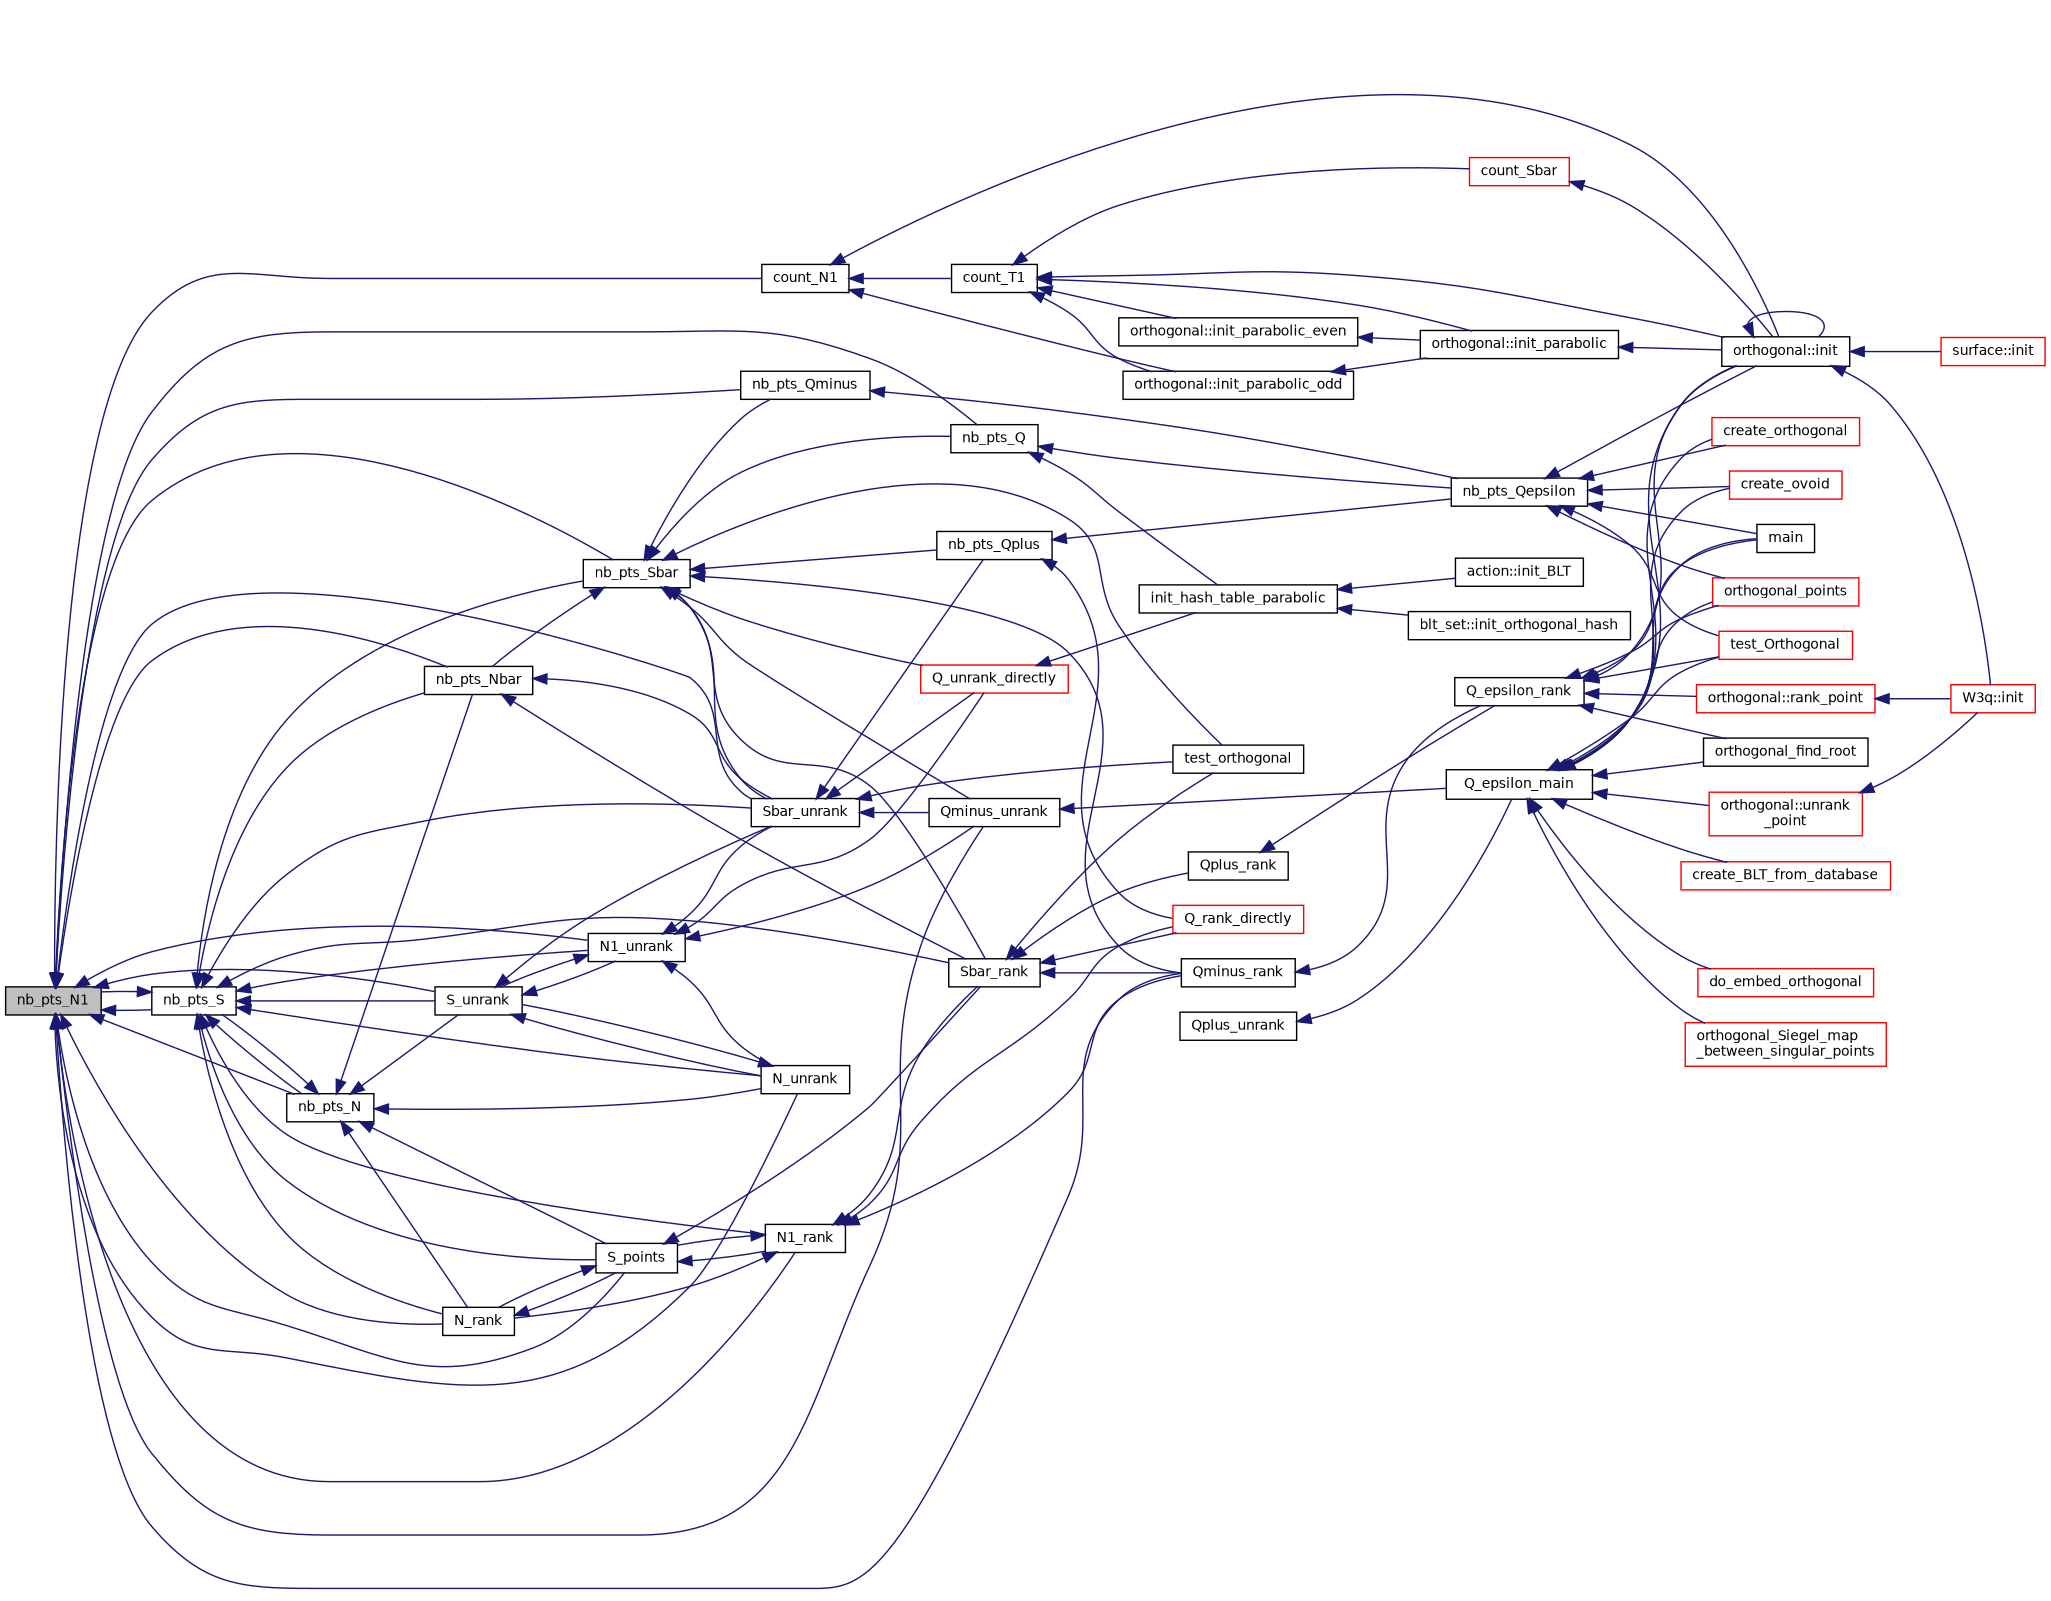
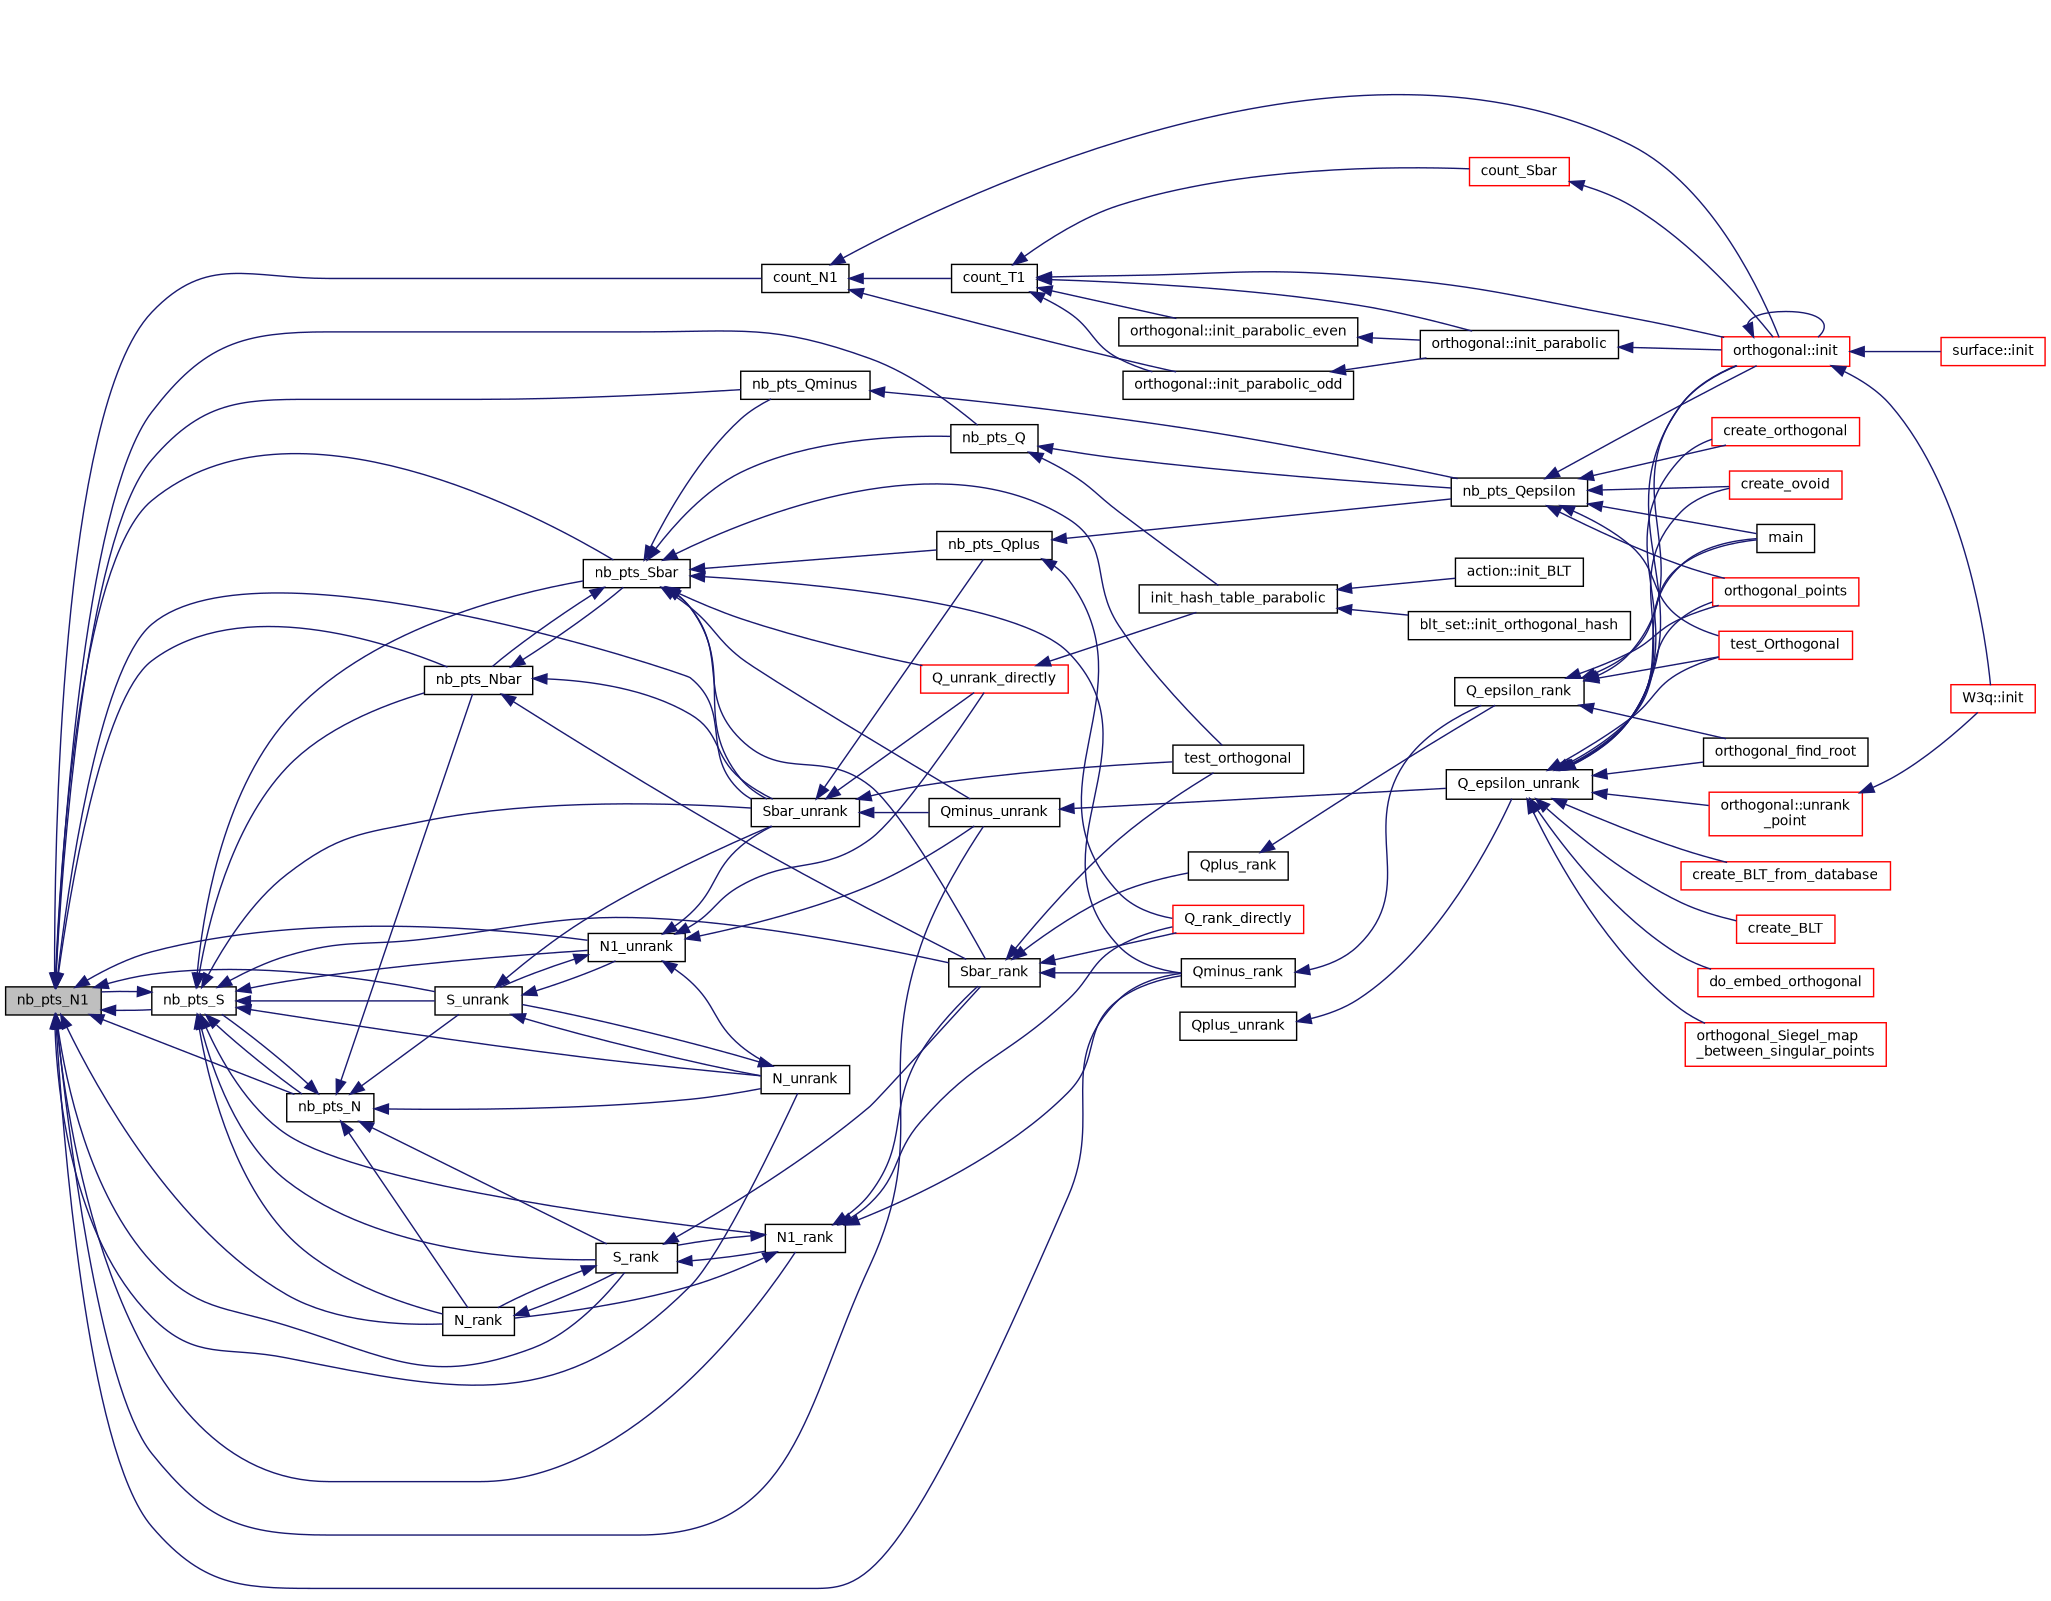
node "orthogonal::init": color black -> red
edge "nb_pts_Sbar" -> "nb_pts_Nbar": added
node "orthogonal::rank_point": removed
node "Q_epsilon_main": label "Q_epsilon_main" -> "Q_epsilon_unrank"
node "create_BLT": added
node "S_points": label "S_points" -> "S_rank"
